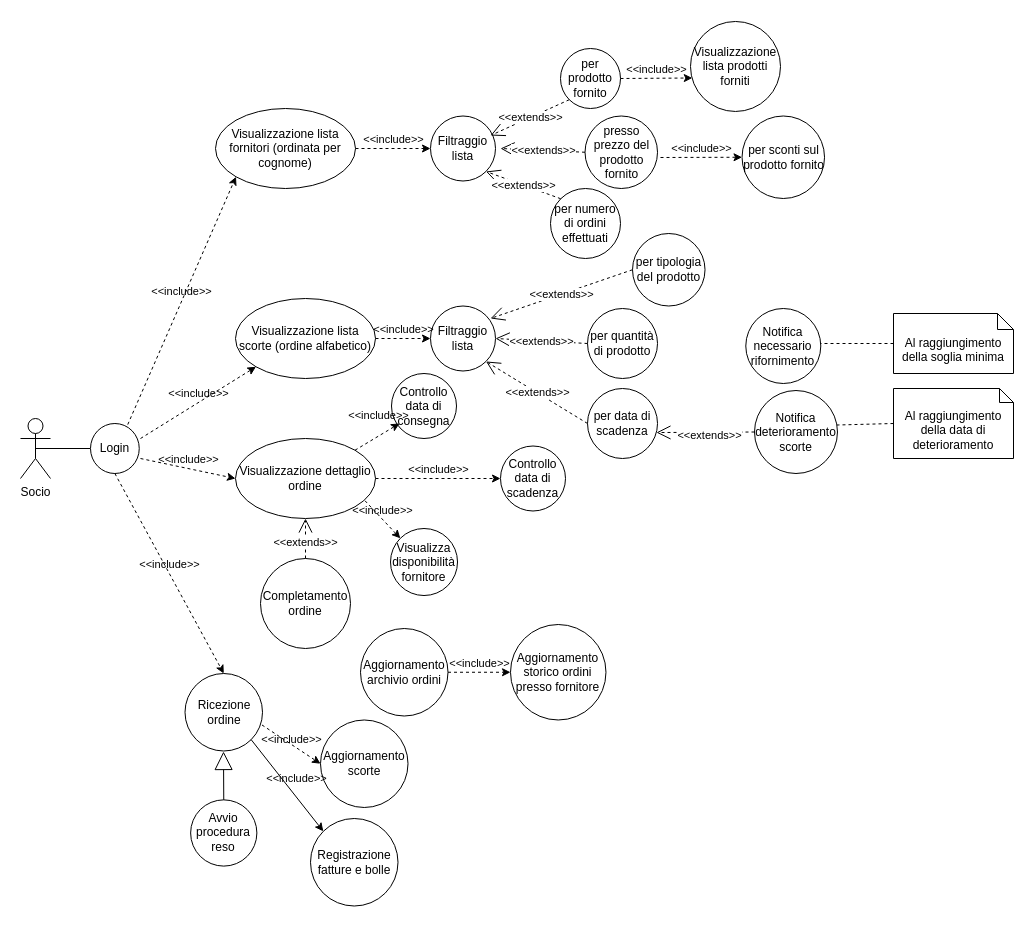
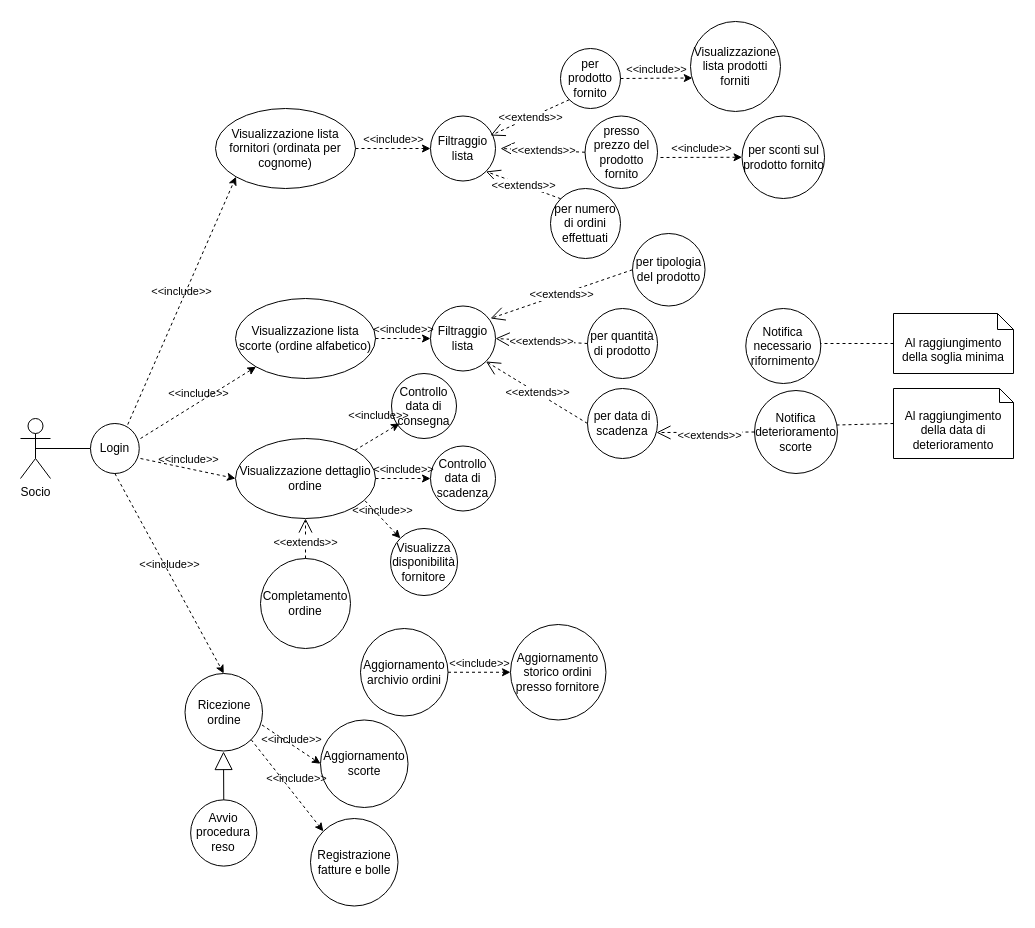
node "Controllo data di scadenza": moved (533, 479) -> (463, 479)
edge "Ricezione ordine" -> "Registrazione fatture e bolle": style solid -> dashed
